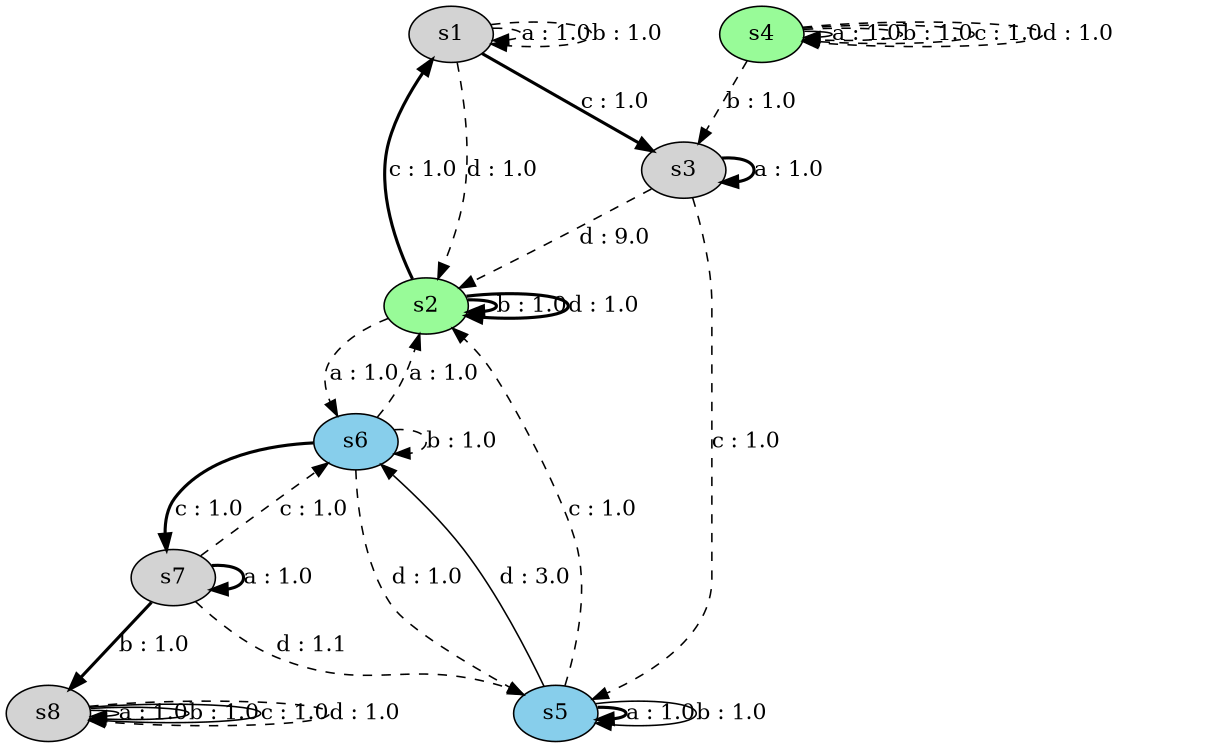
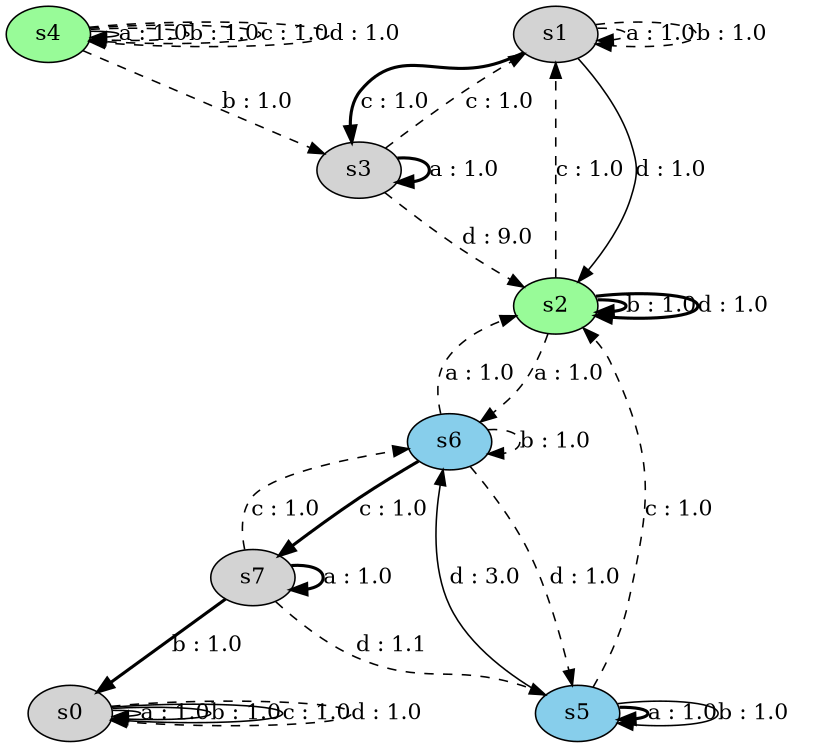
edge "s1" -> "s2": style dashed -> solid
edge "s2" -> "s1": style bold -> dashed
edge "s3" -> "s5": now "s3" -> "s1"
node "s8": label "s8" -> "s0"
